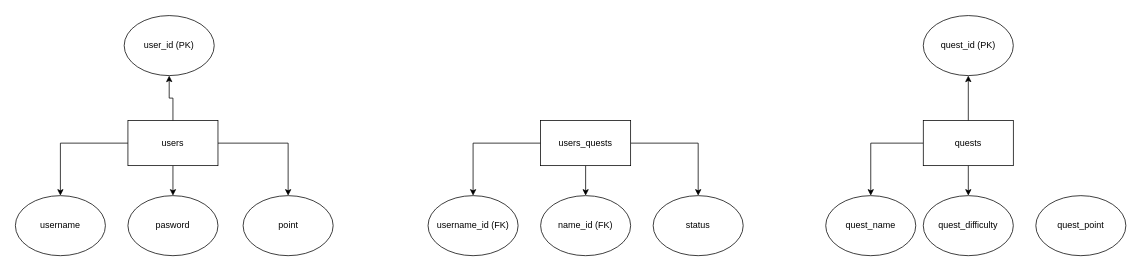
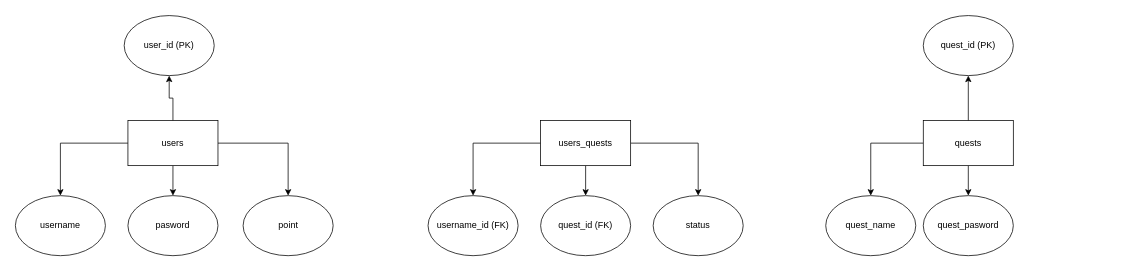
node "name_id (FK)": label "name_id (FK)" -> "quest_id (FK)"
node "quest_difficulty": label "quest_difficulty" -> "quest_pasword"
node "quest_point": removed
